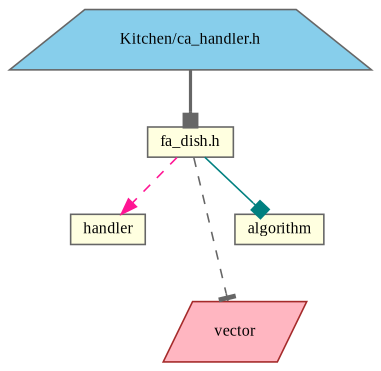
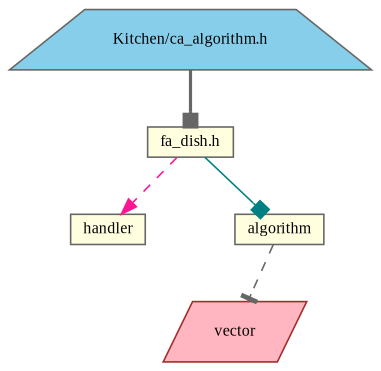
node "Kitchen/ca_handler.h": label "Kitchen/ca_handler.h" -> "Kitchen/ca_algorithm.h"
edge "fa_dish.h" -> "vector": now "algorithm" -> "vector"
